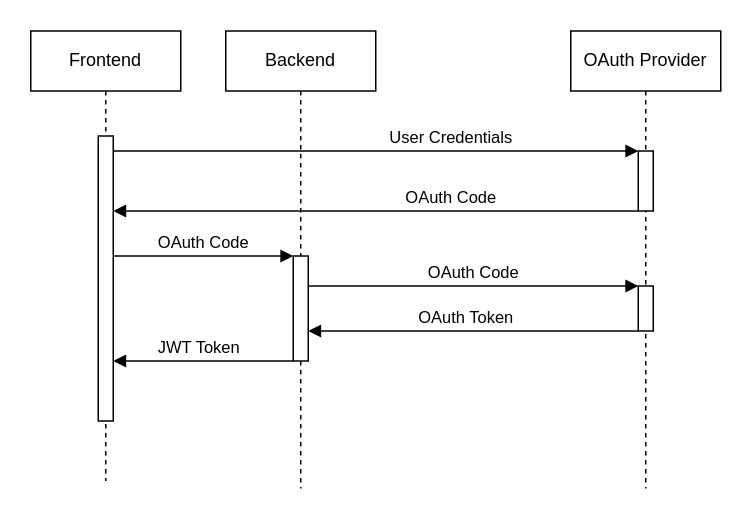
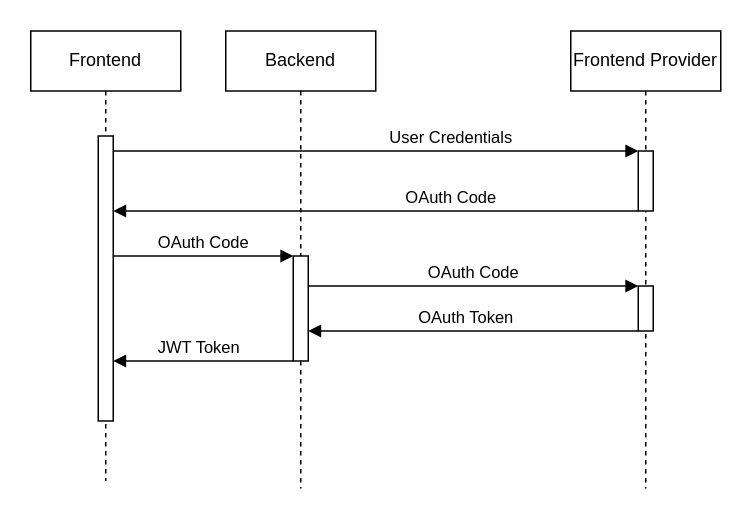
node "OAuth Provider": label "OAuth Provider" -> "Frontend Provider"
